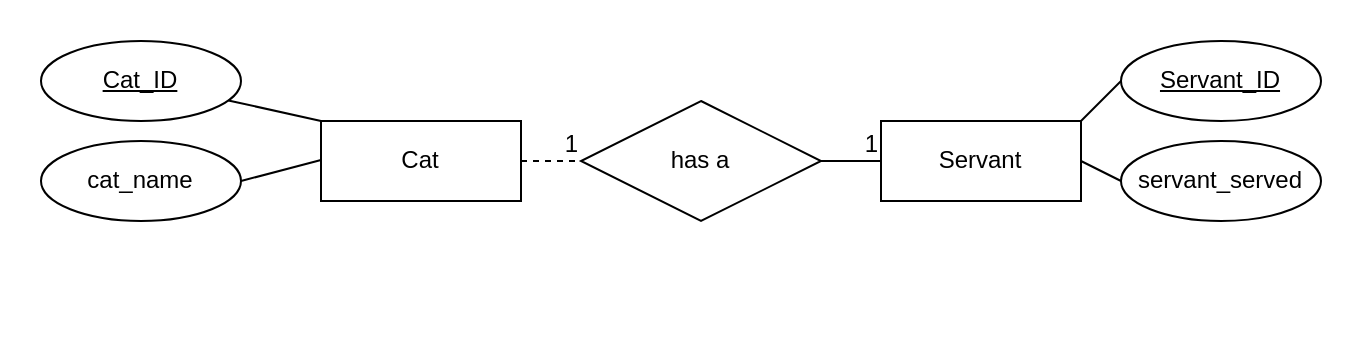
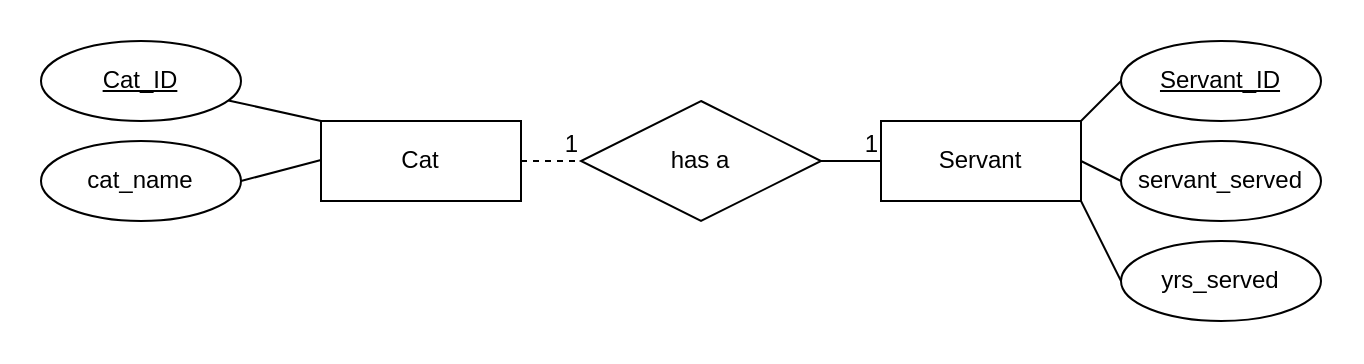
edge "Servant" -- "yrs_served": added
node "yrs_served": added
